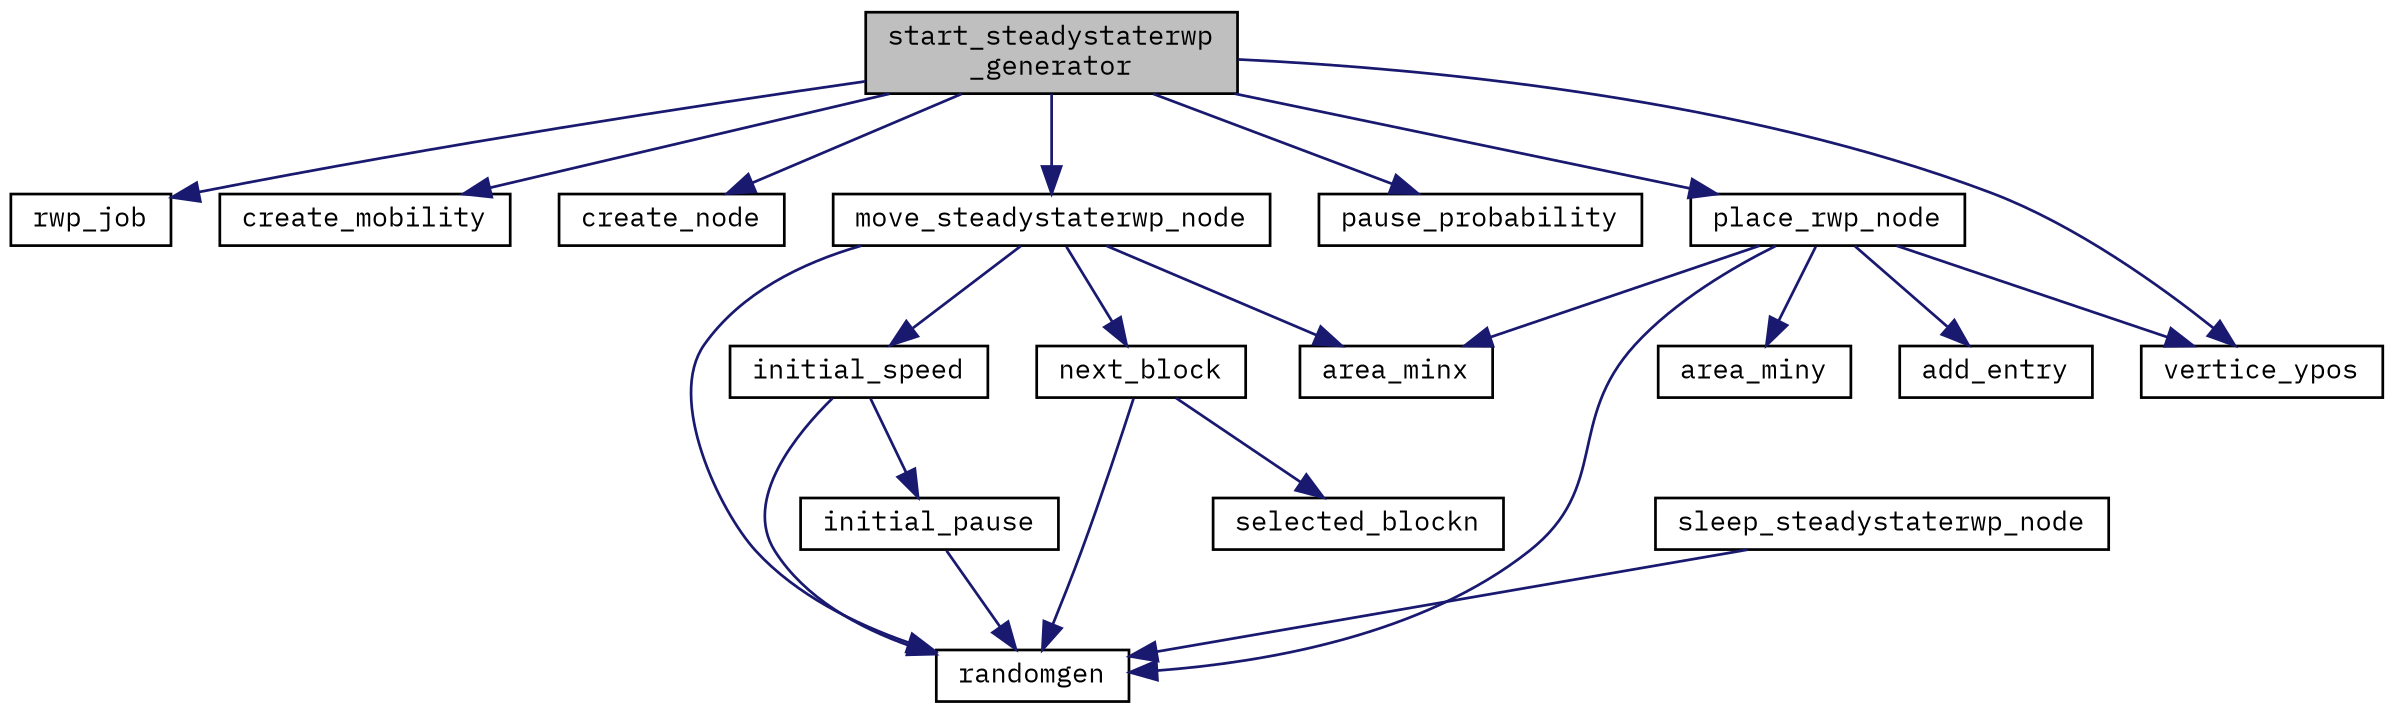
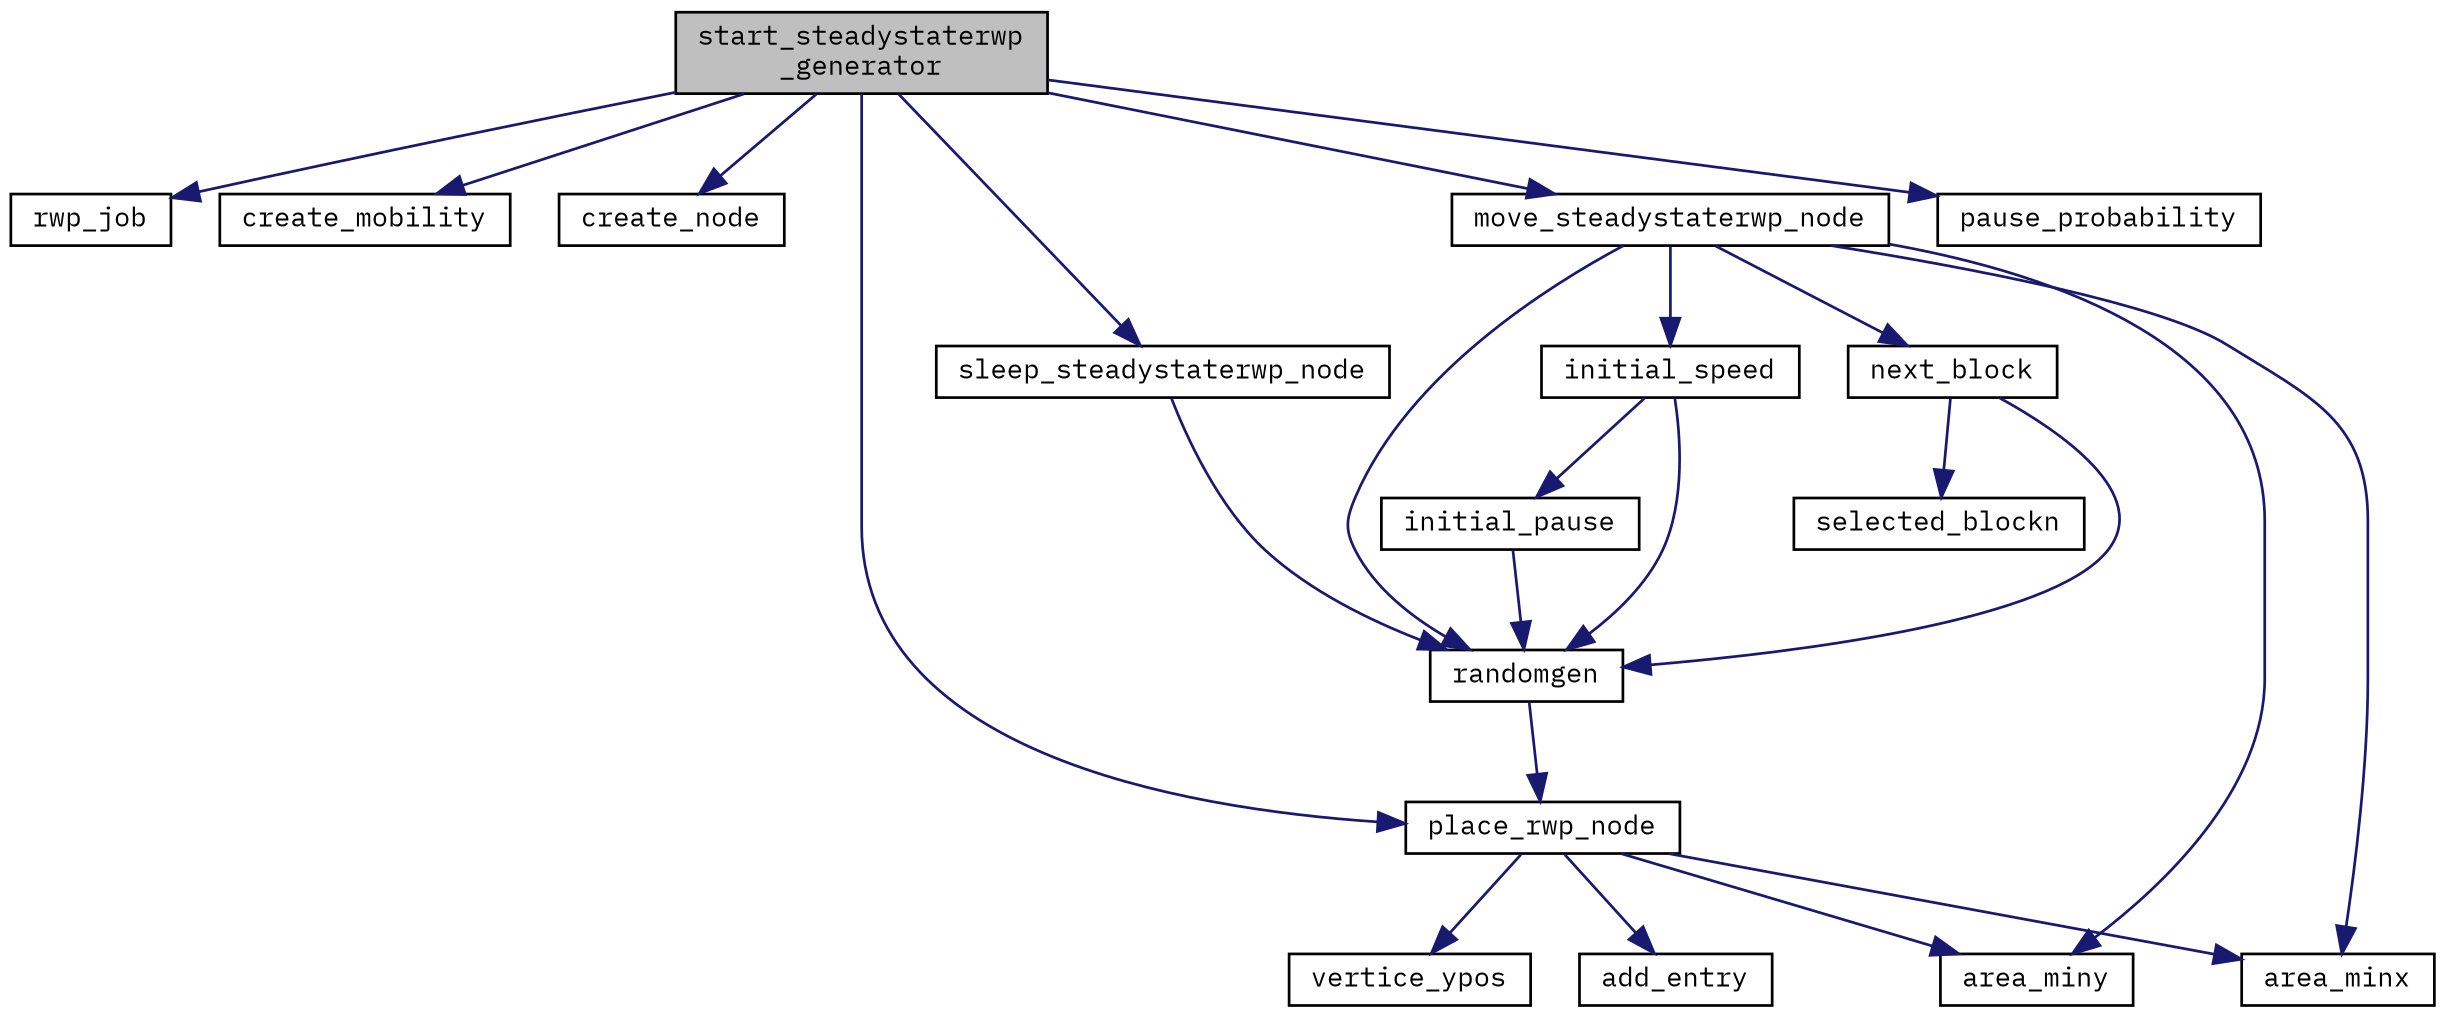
edge "start_steadystaterwp _generator" -> "vertice_ypos": now "start_steadystaterwp _generator" -> "sleep_steadystaterwp_node"
edge "move_steadystaterwp_node" -> "area_miny": added
edge "place_rwp_node" -> "randomgen": reversed
